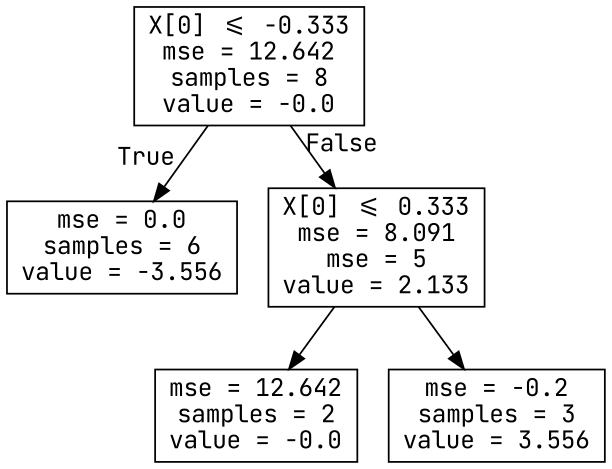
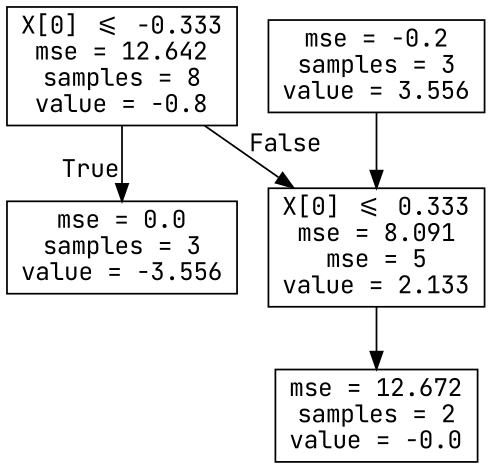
node "X[0] <= -0.333 mse = 12.642 samples = 8 value = -0.0": label "X[0] <= -0.333 mse = 12.642 samples = 8 value = -0.0" -> "X[0] <= -0.333 mse = 12.642 samples = 8 value = -0.8"
node "mse = 0.0 samples = 6 value = -3.556": label "mse = 0.0 samples = 6 value = -3.556" -> "mse = 0.0 samples = 3 value = -3.556"
edge "X[0] <= 0.333 mse = 8.091 mse = 5 value = 2.133" -> "mse = -0.2 samples = 3 value = 3.556": reversed
node "mse = 12.642 samples = 2 value = -0.0": label "mse = 12.642 samples = 2 value = -0.0" -> "mse = 12.672 samples = 2 value = -0.0"
